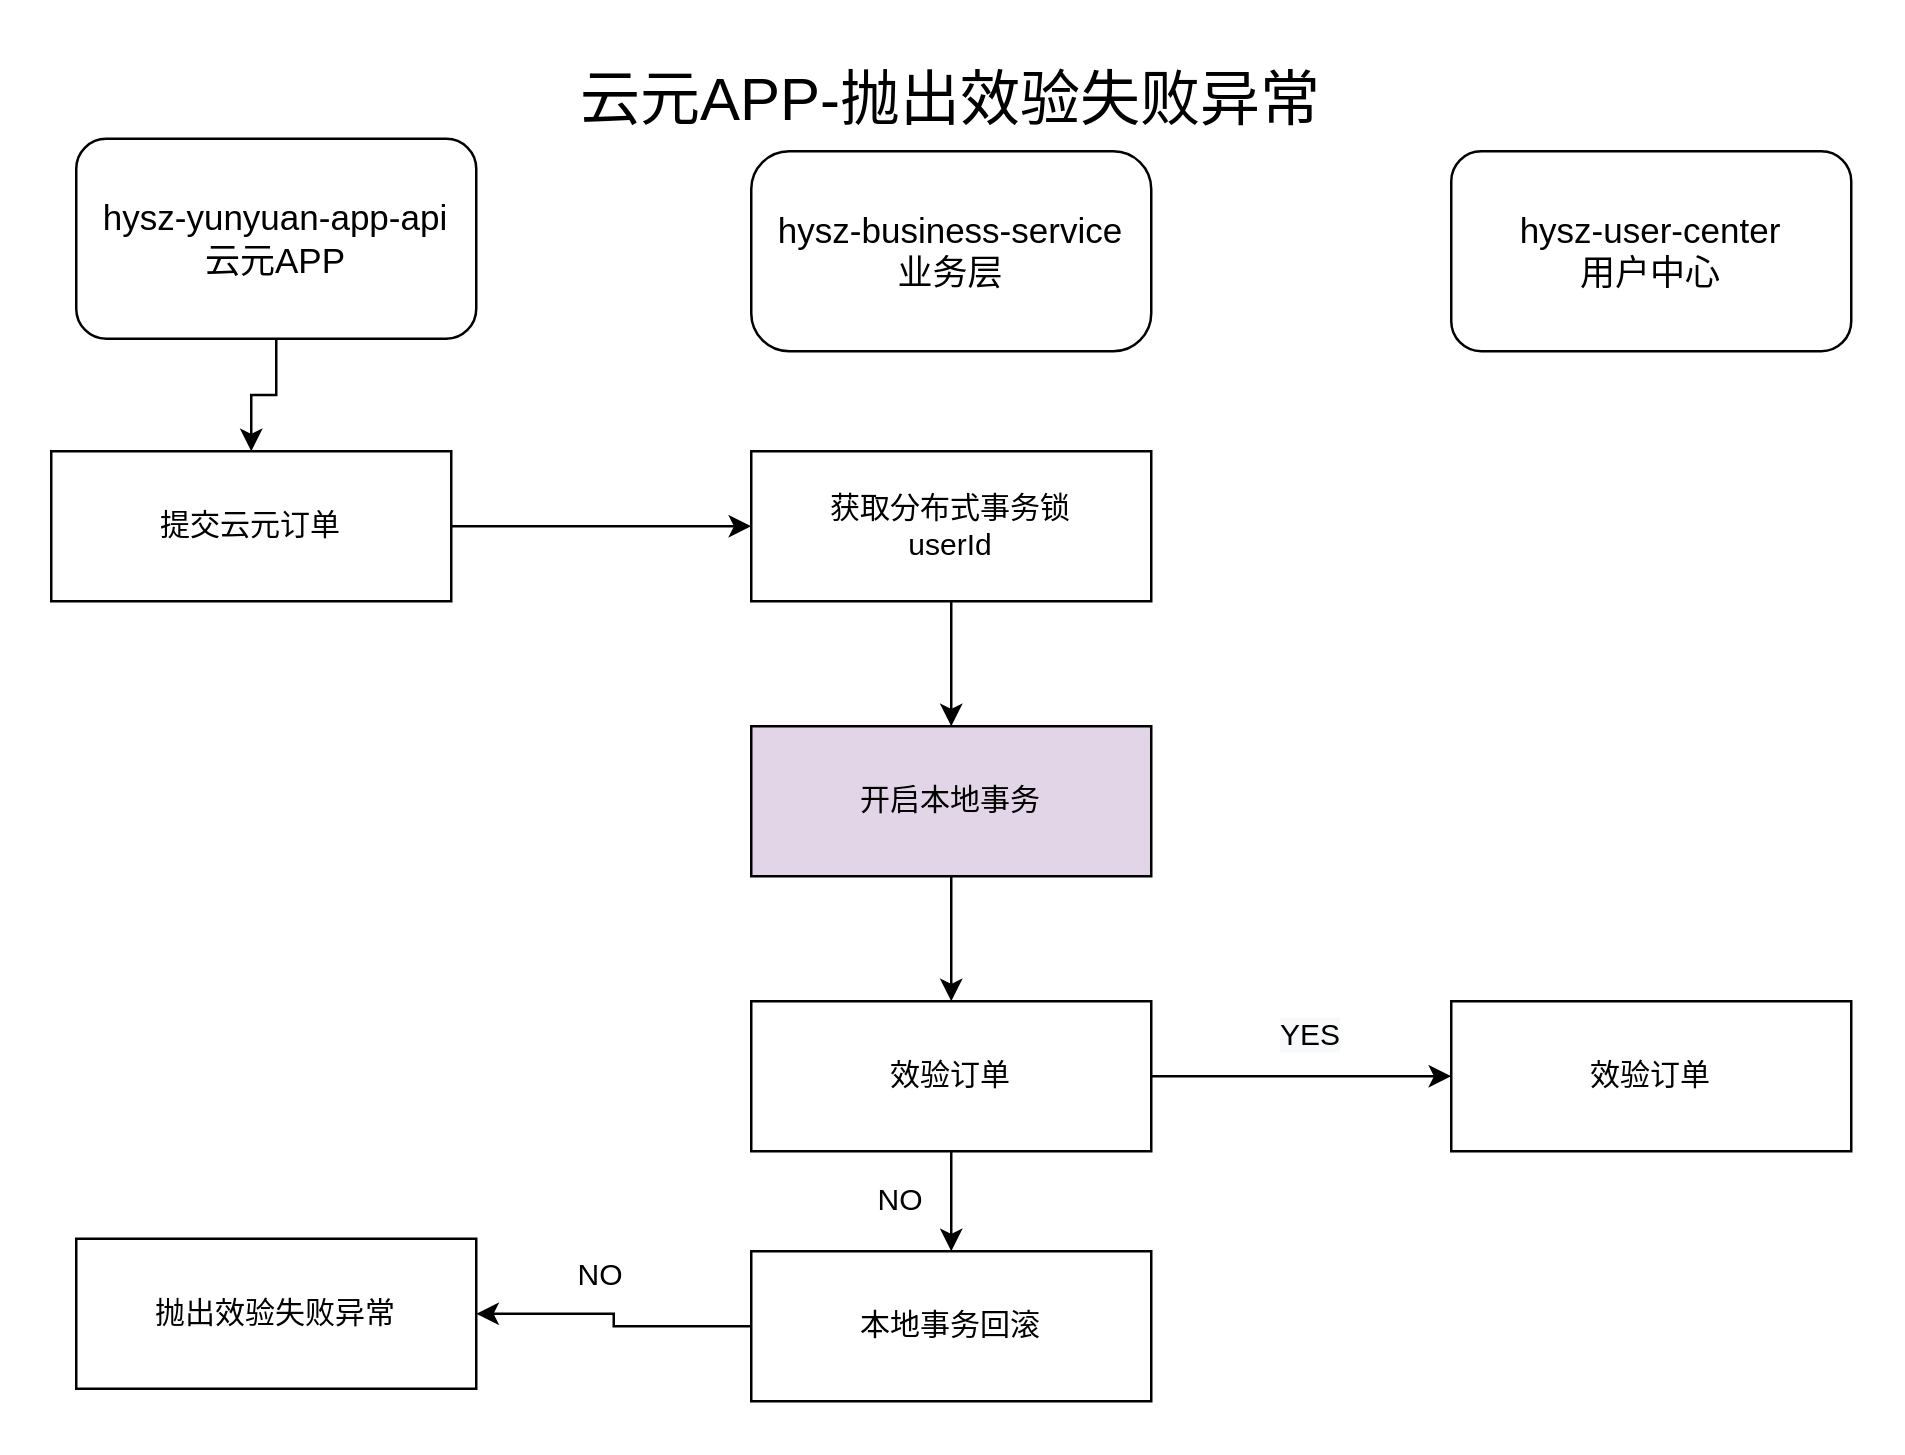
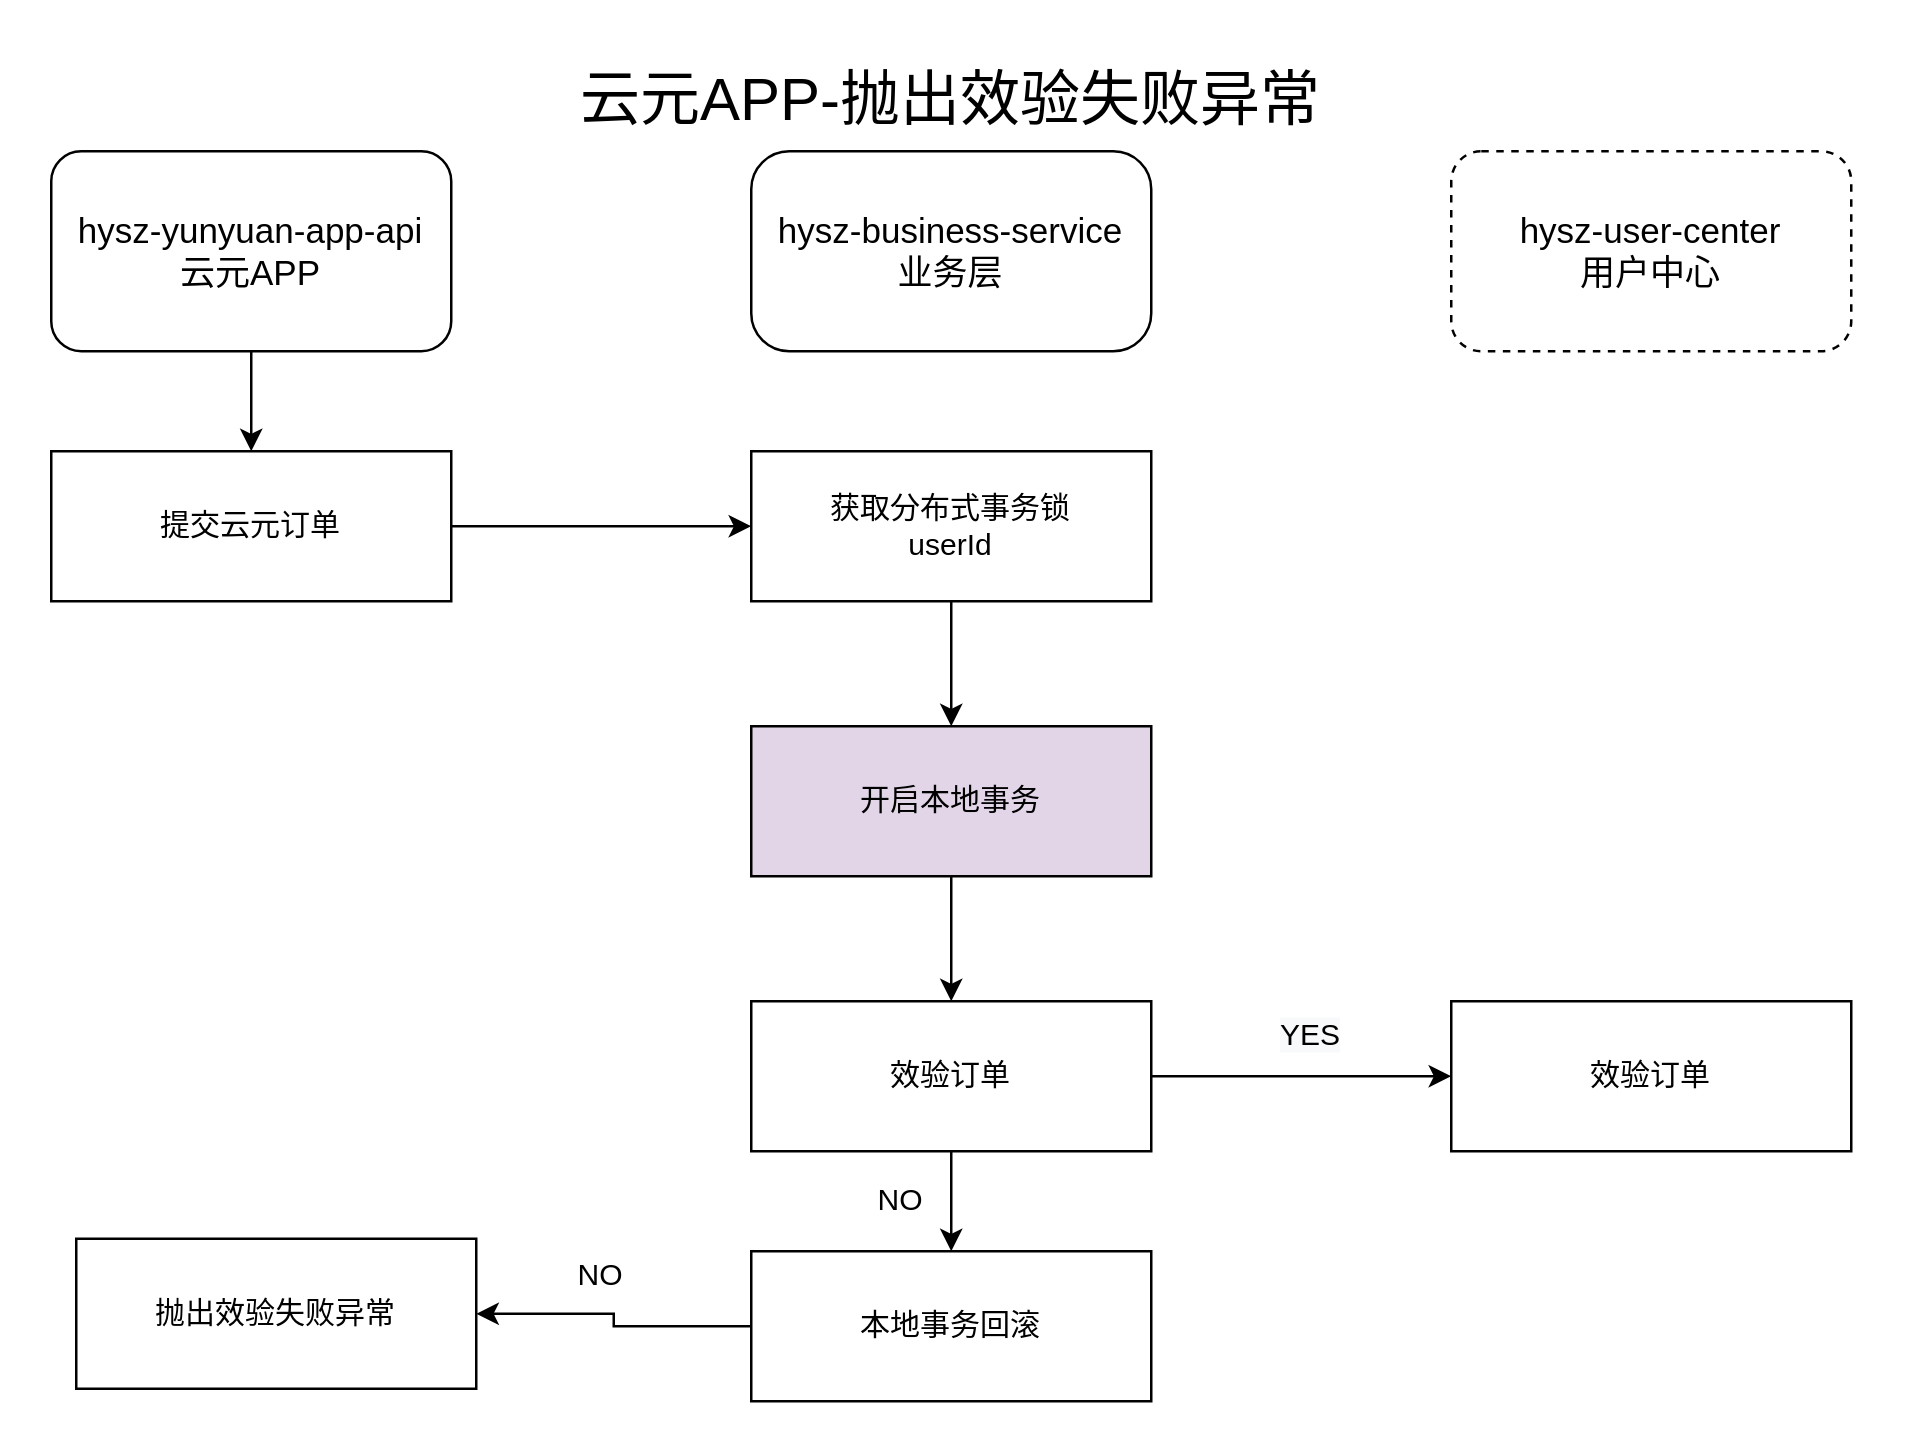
node "hysz-yunyuan-app-api 云元APP": moved (276, 239) -> (251, 251)
node "hysz-user-center 用户中心": style solid -> dashed
